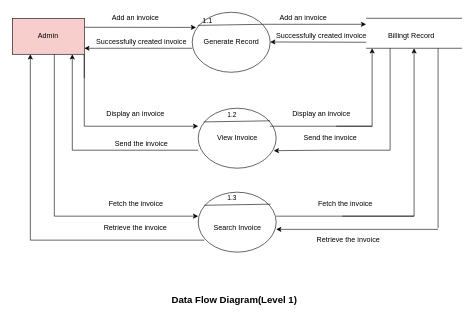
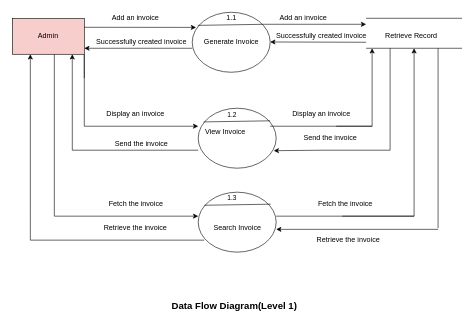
node "1.1": moved (207, 21) -> (231, 18)
node "Billingt Record": label "Billingt Record" -> "Retrieve Record"
node "Generate Record": label "Generate Record" -> "Generate Invoice"
node "View Invoice": moved (237, 138) -> (225, 132)
node "Data Flow Diagram(Level 1)": moved (234, 300) -> (234, 306)
